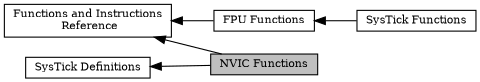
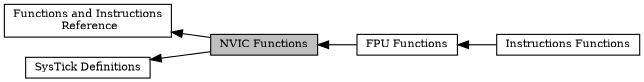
edge "FPU Functions" -> "Functions and Instructions Reference": now "FPU Functions" -> "NVIC Functions"
node "SysTick Functions": label "SysTick Functions" -> "Instructions Functions"
